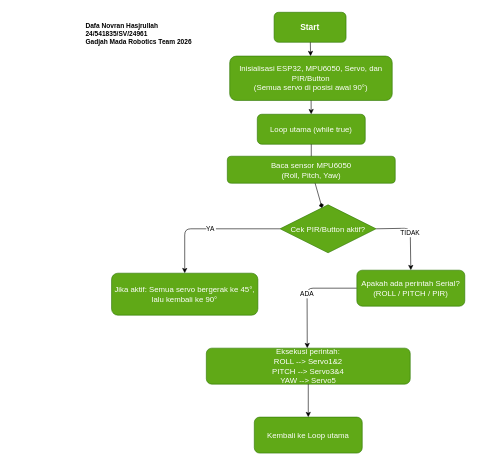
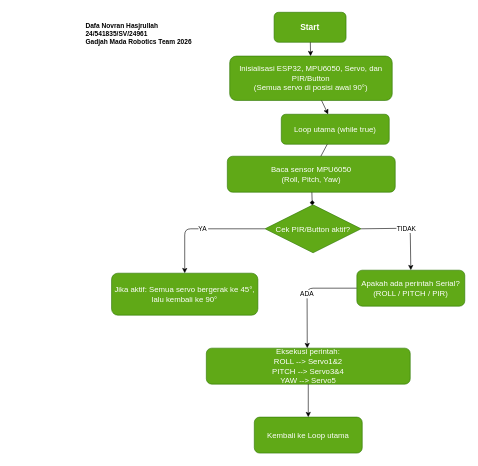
node "Loop utama (while true)": moved (311, 129) -> (335, 129)
node "Baca sensor MPU6050 (Roll, Pitch, Yaw)": size 168x27 -> 168x36
node "Cek PIR/Button aktif?": moved (328, 229) -> (313, 229)
